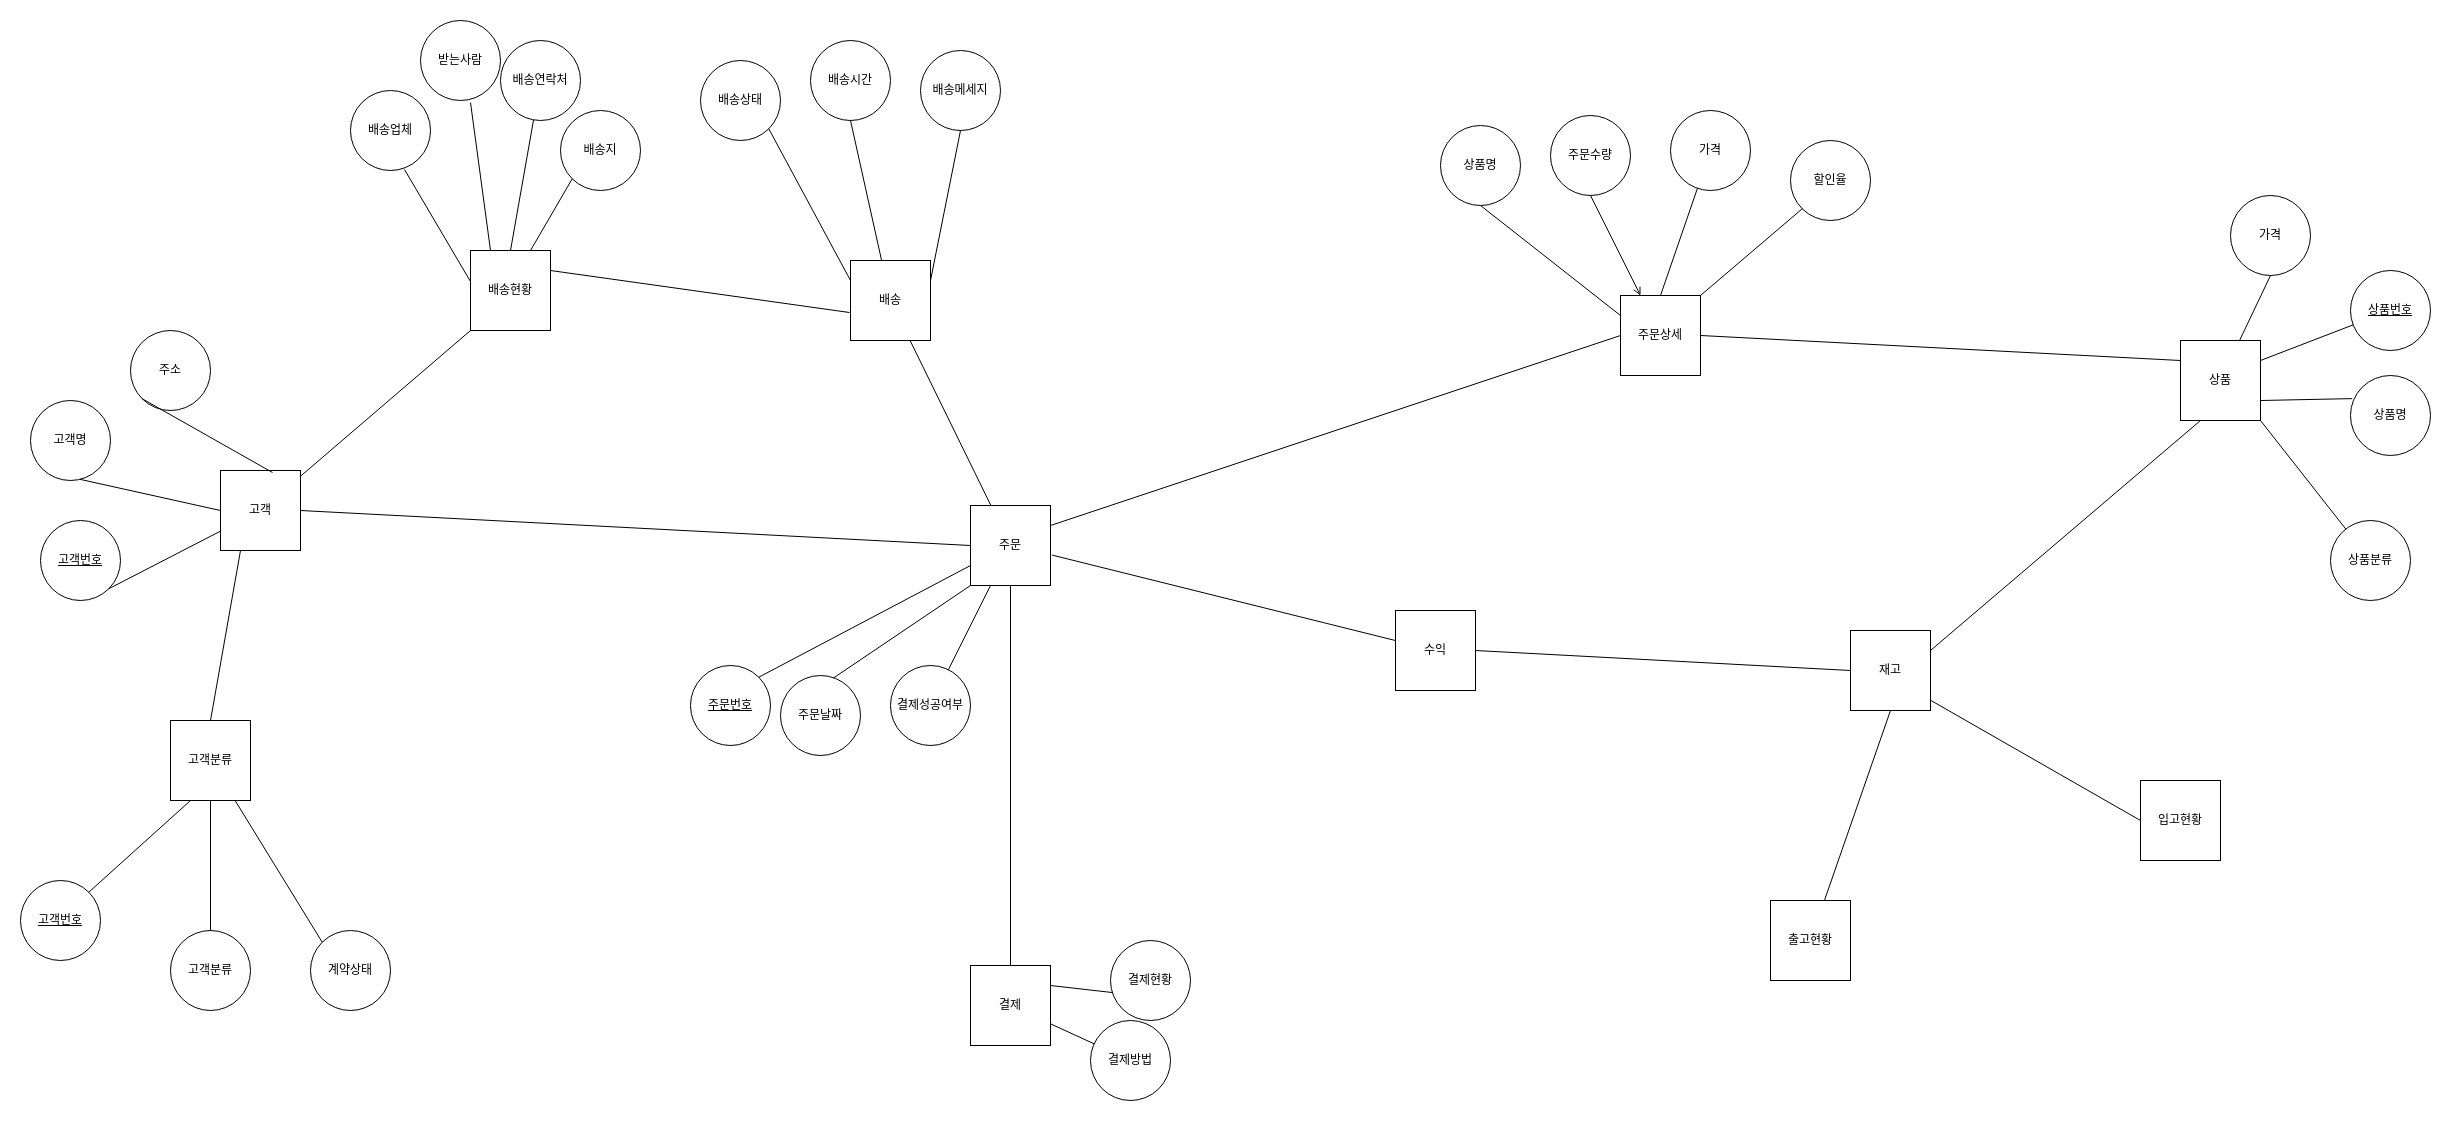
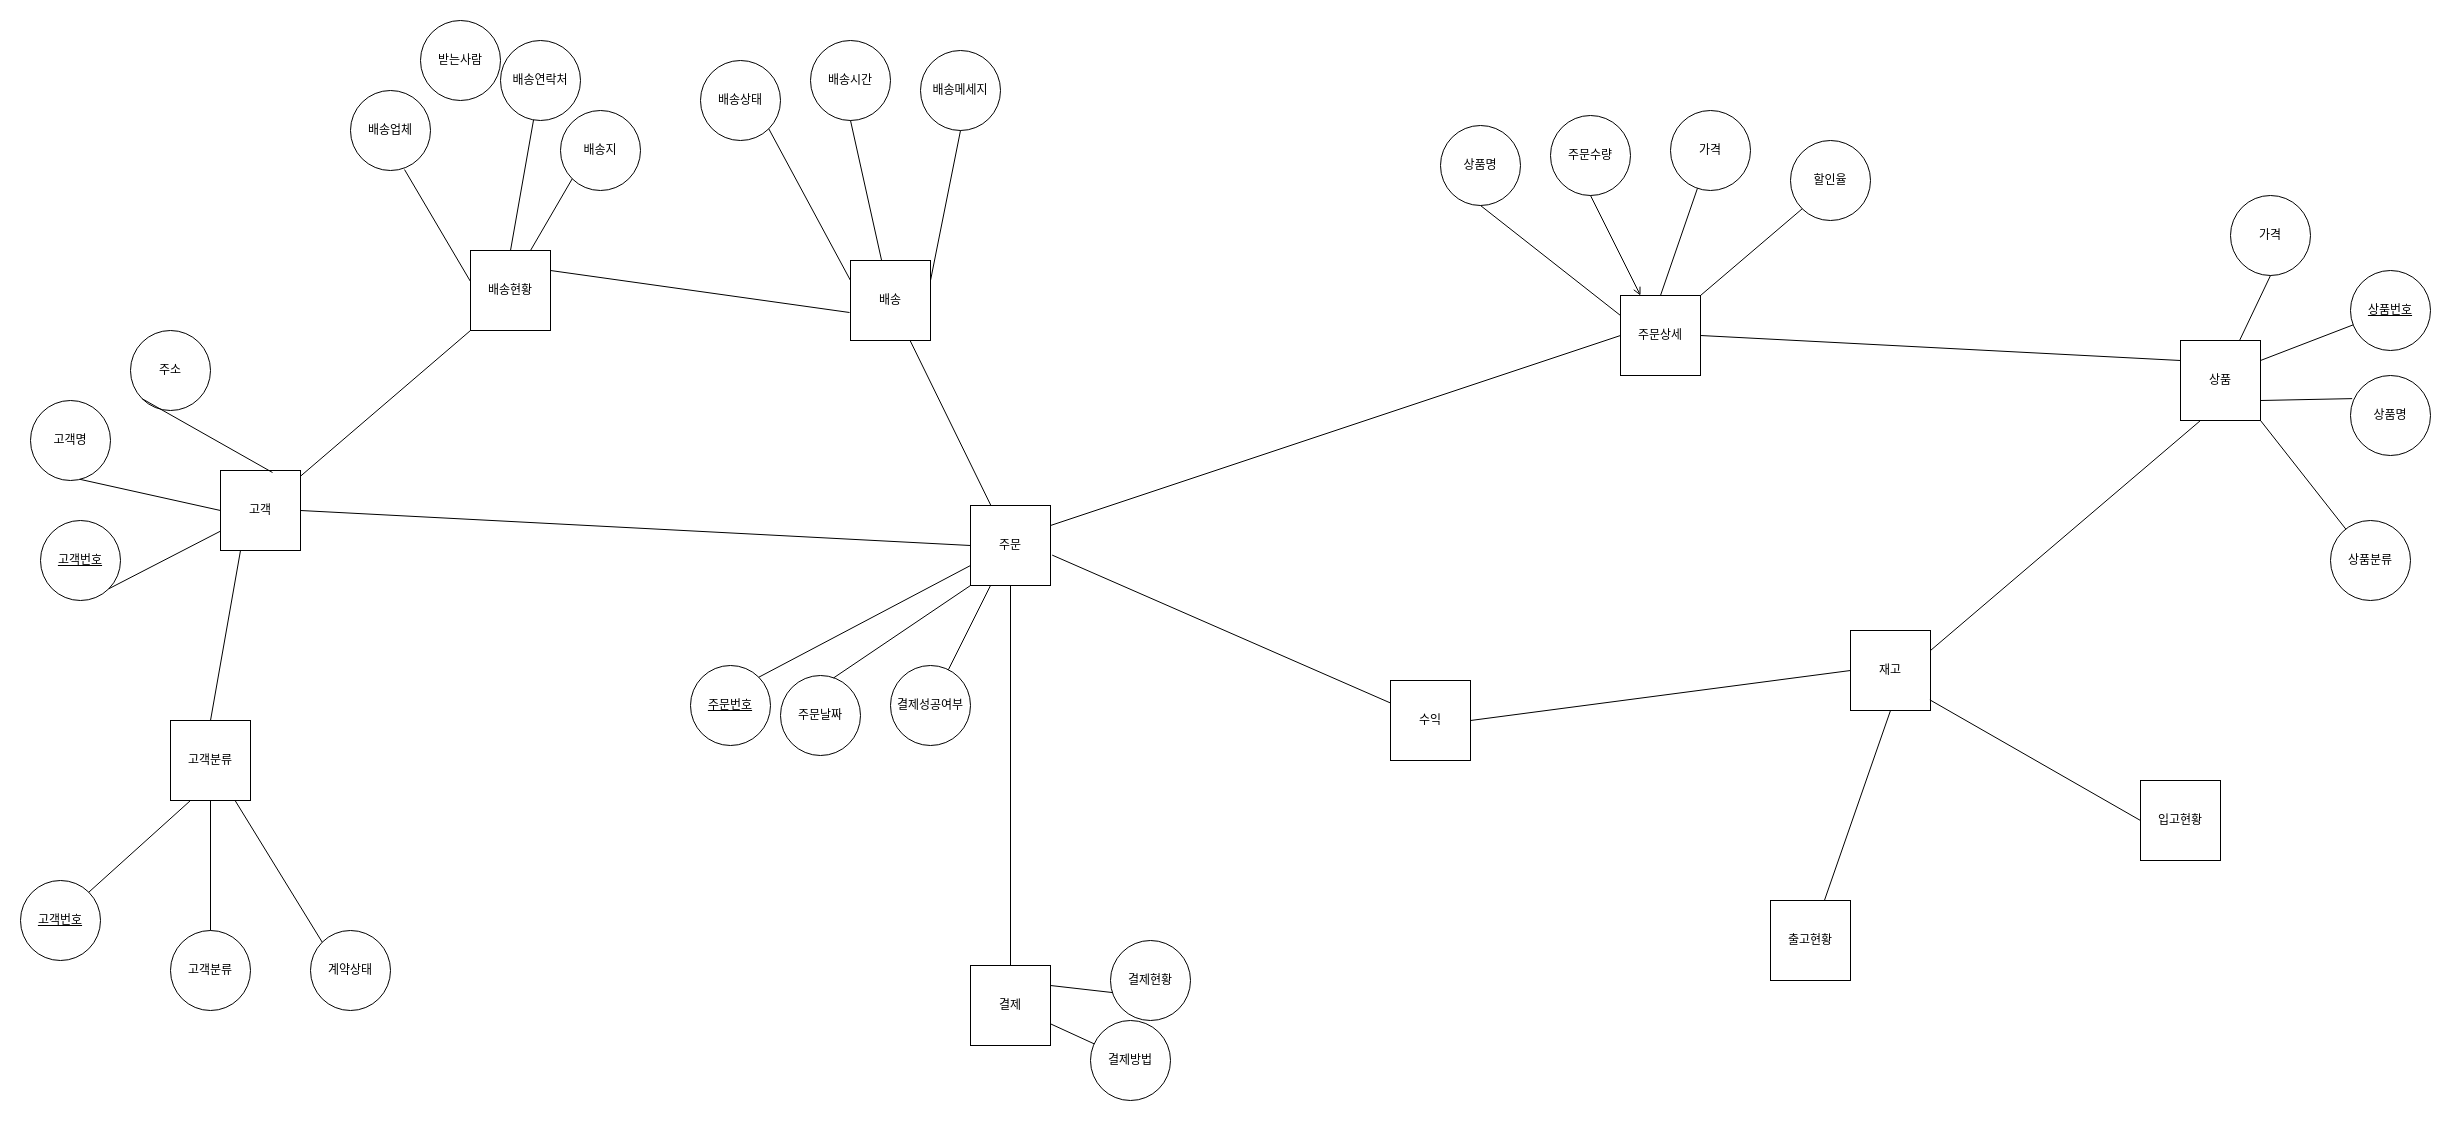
edge "받는사람" -- "배송현황": removed
node "수익": moved (1436, 651) -> (1431, 721)
